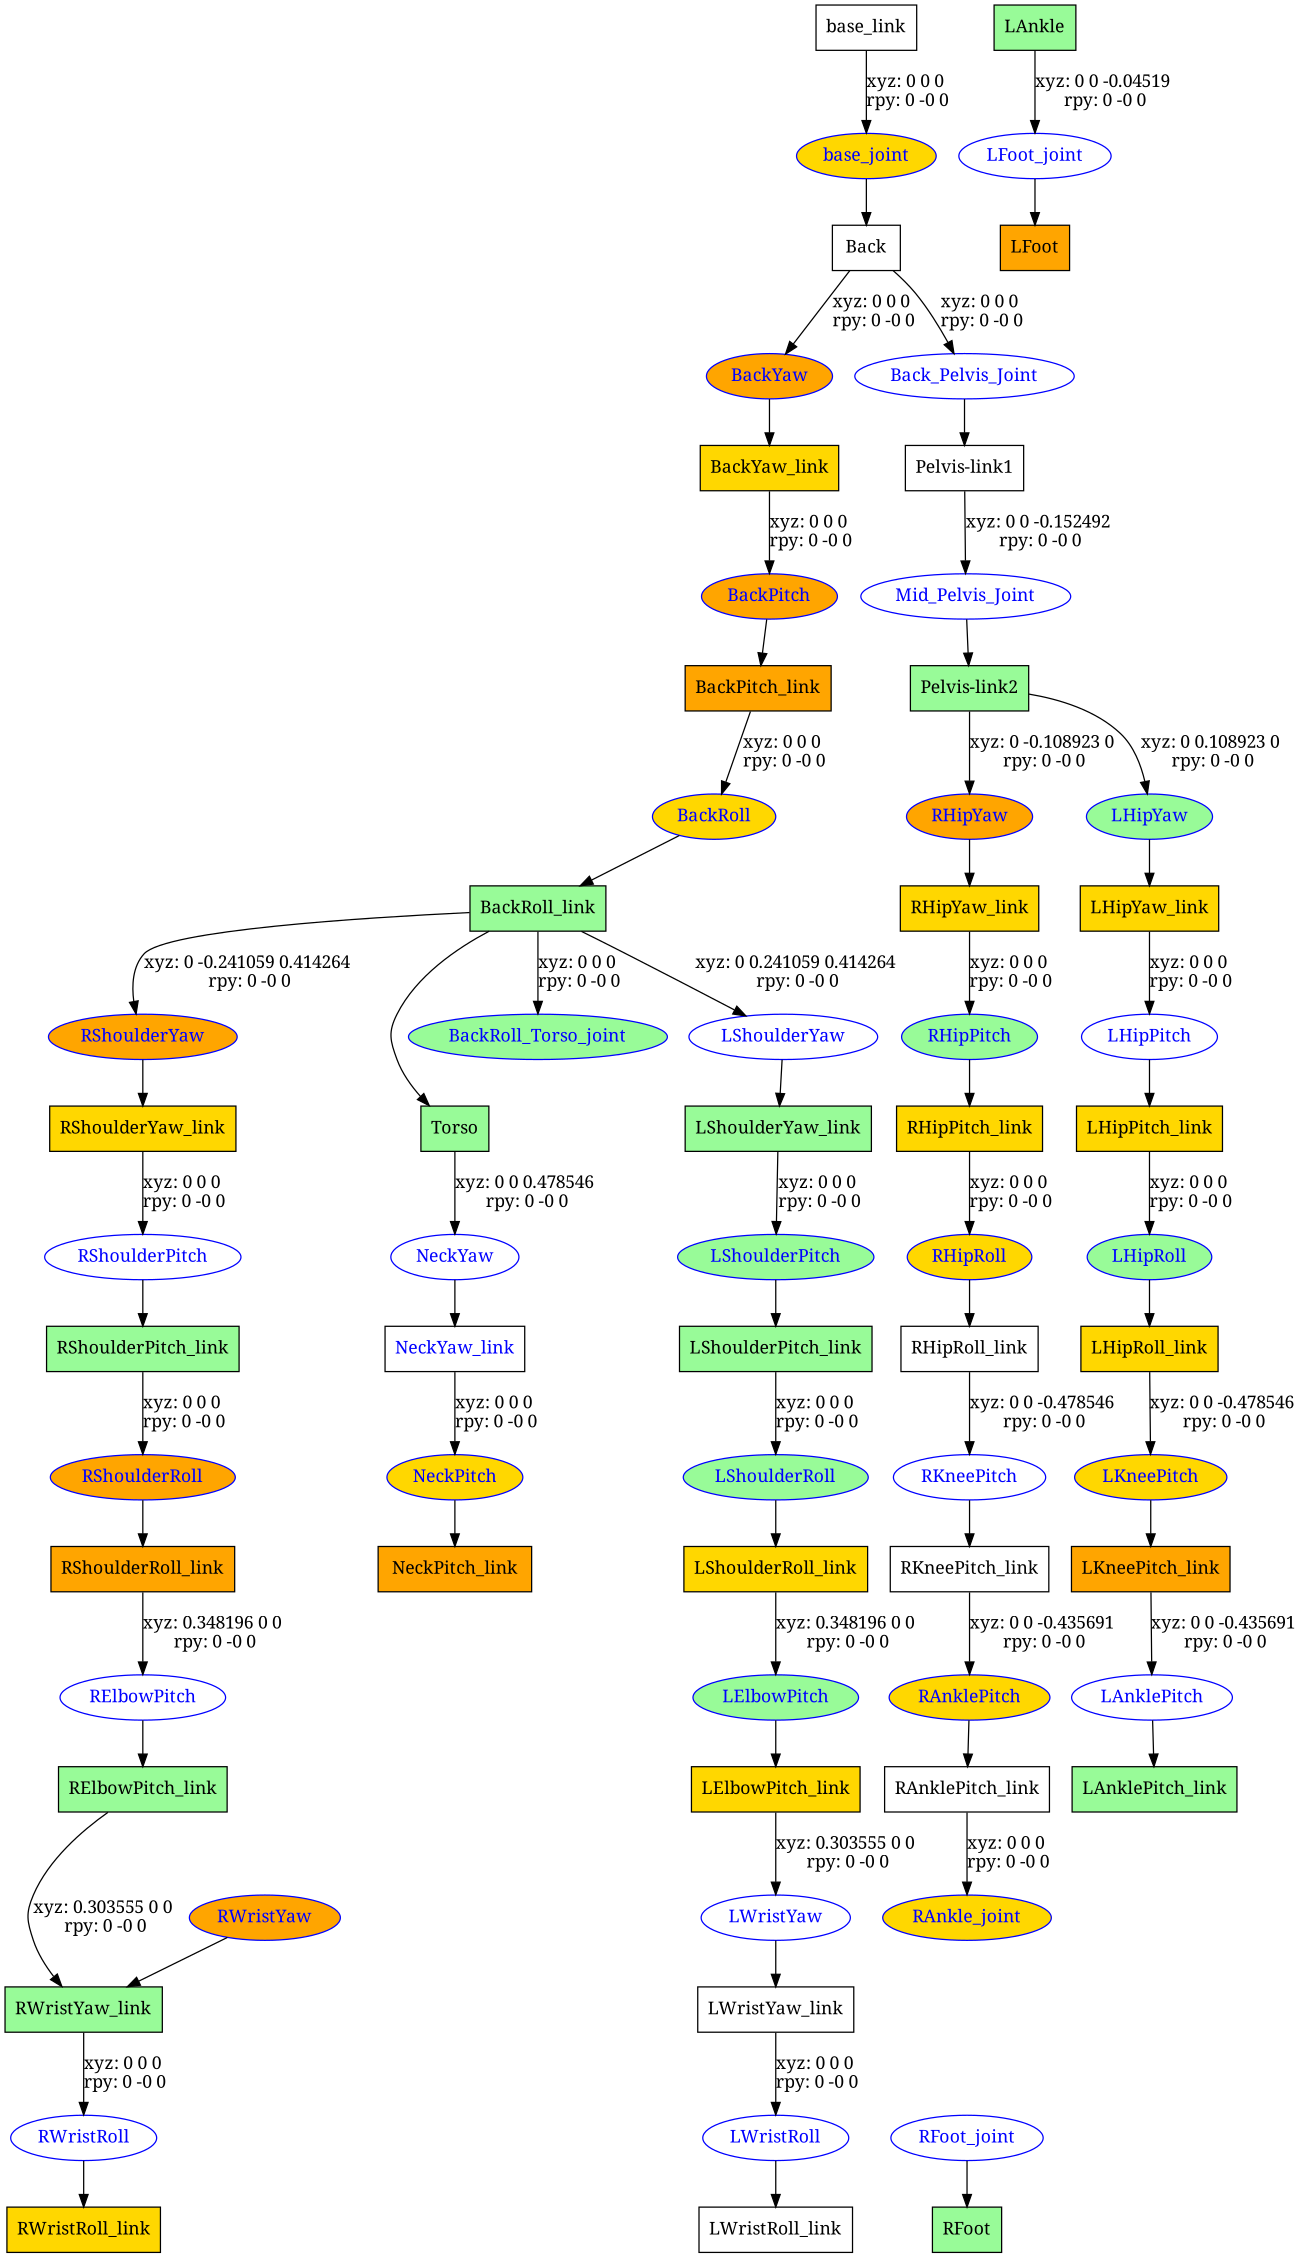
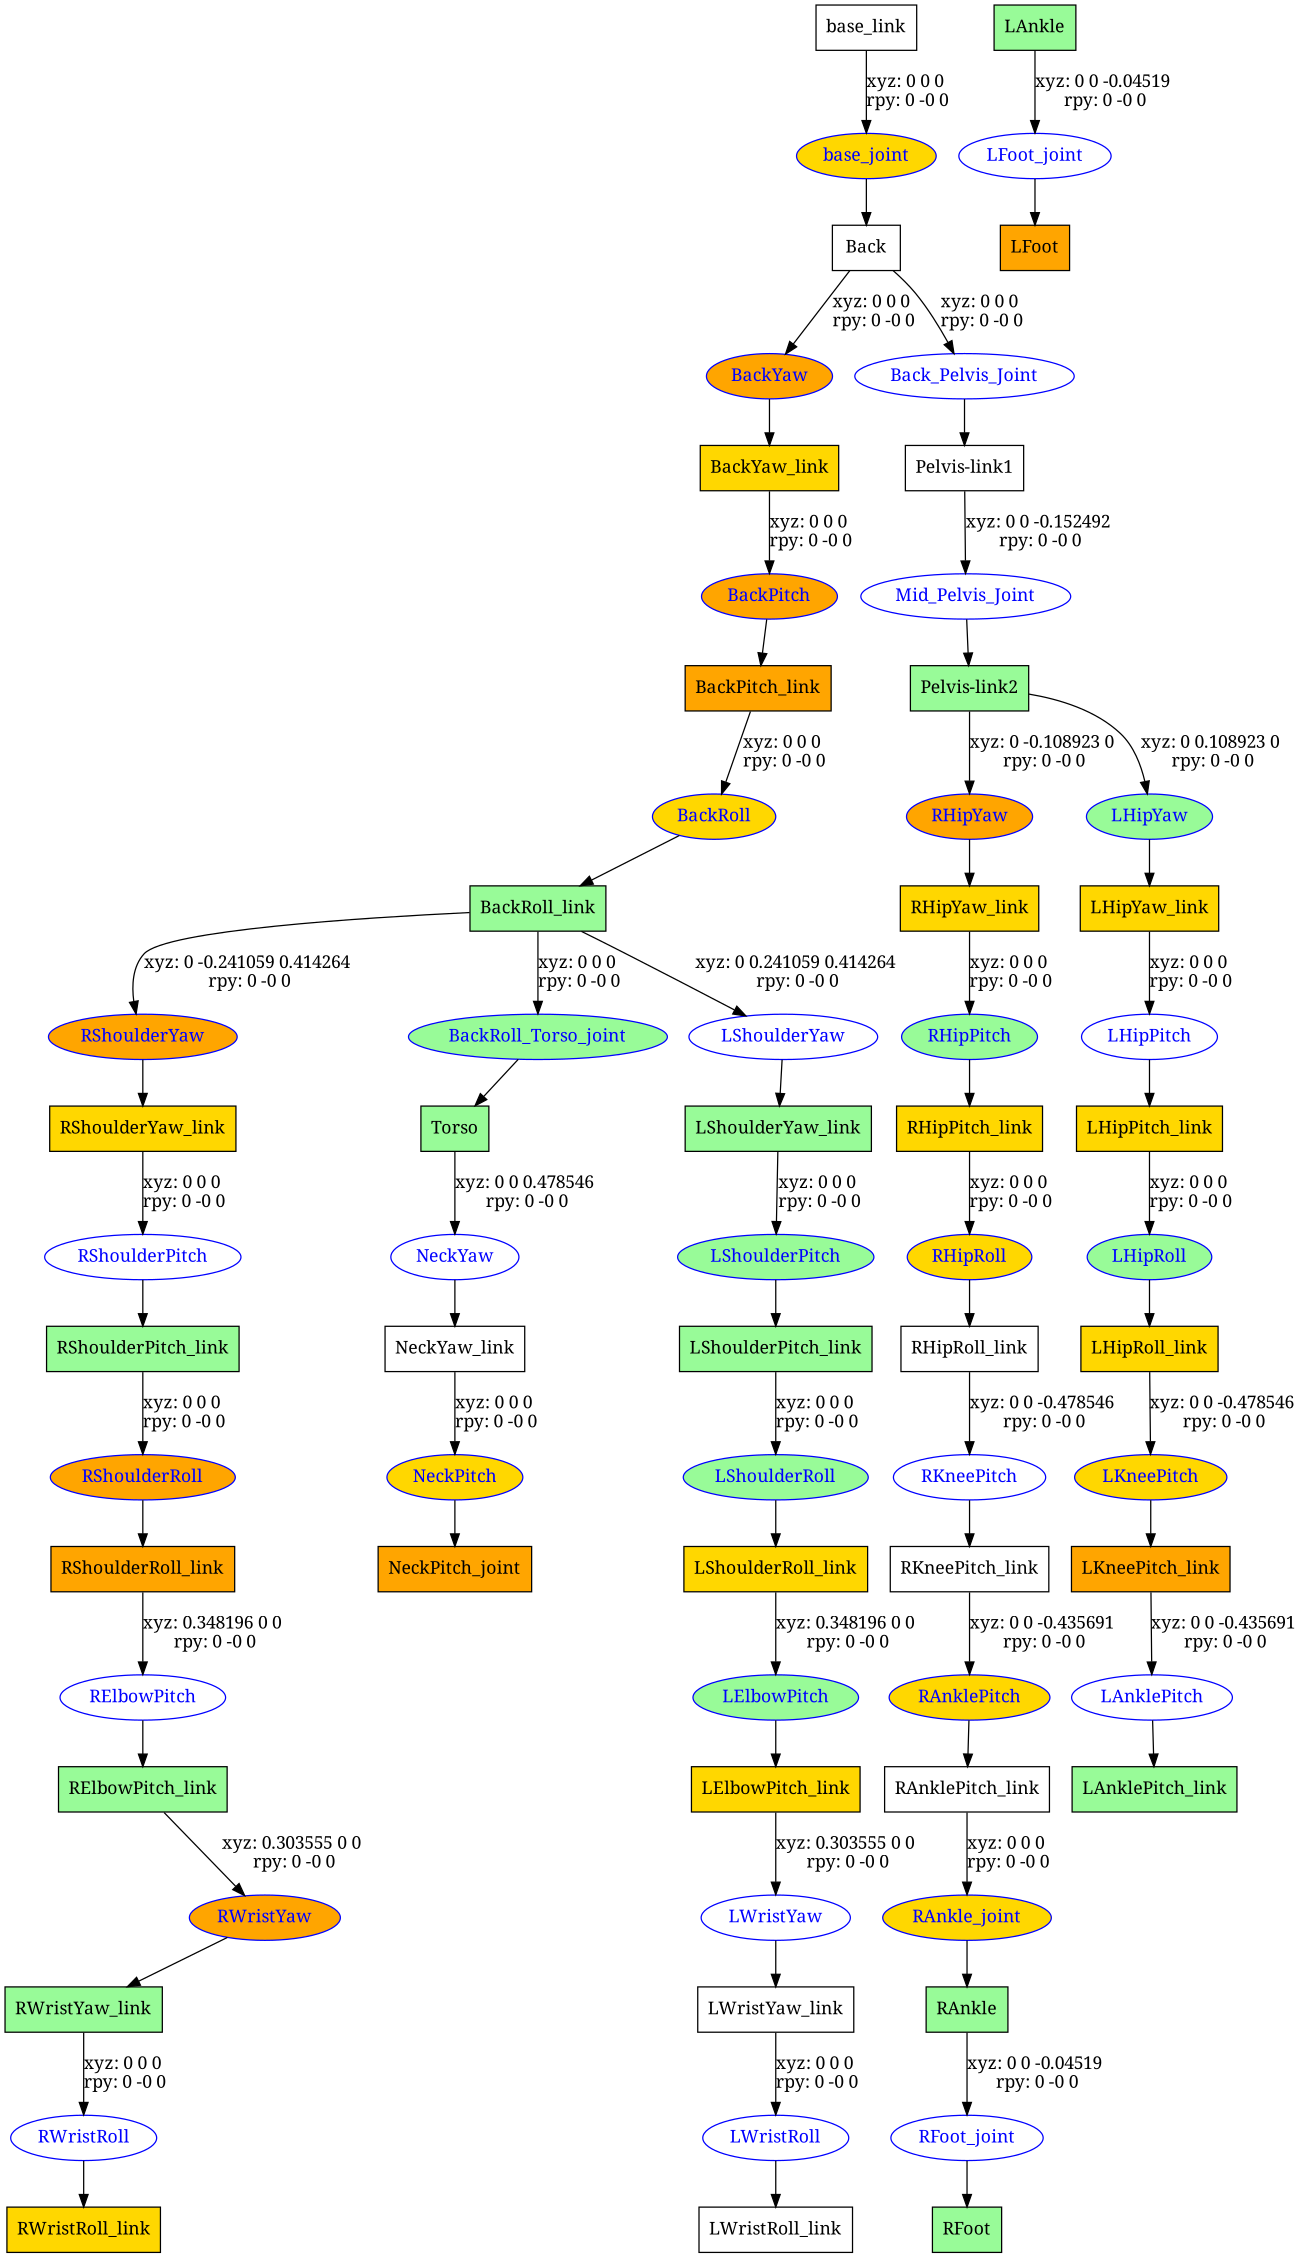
edge "BackRoll_link" -> "Torso": now "BackRoll_Torso_joint" -> "Torso"
node "NeckYaw_link": fontcolor blue -> black
node "NeckPitch_link": label "NeckPitch_link" -> "NeckPitch_joint"
edge "RElbowPitch_link" -> "RWristYaw_link": now "RElbowPitch_link" -> "RWristYaw"
node "RAnkle": added
